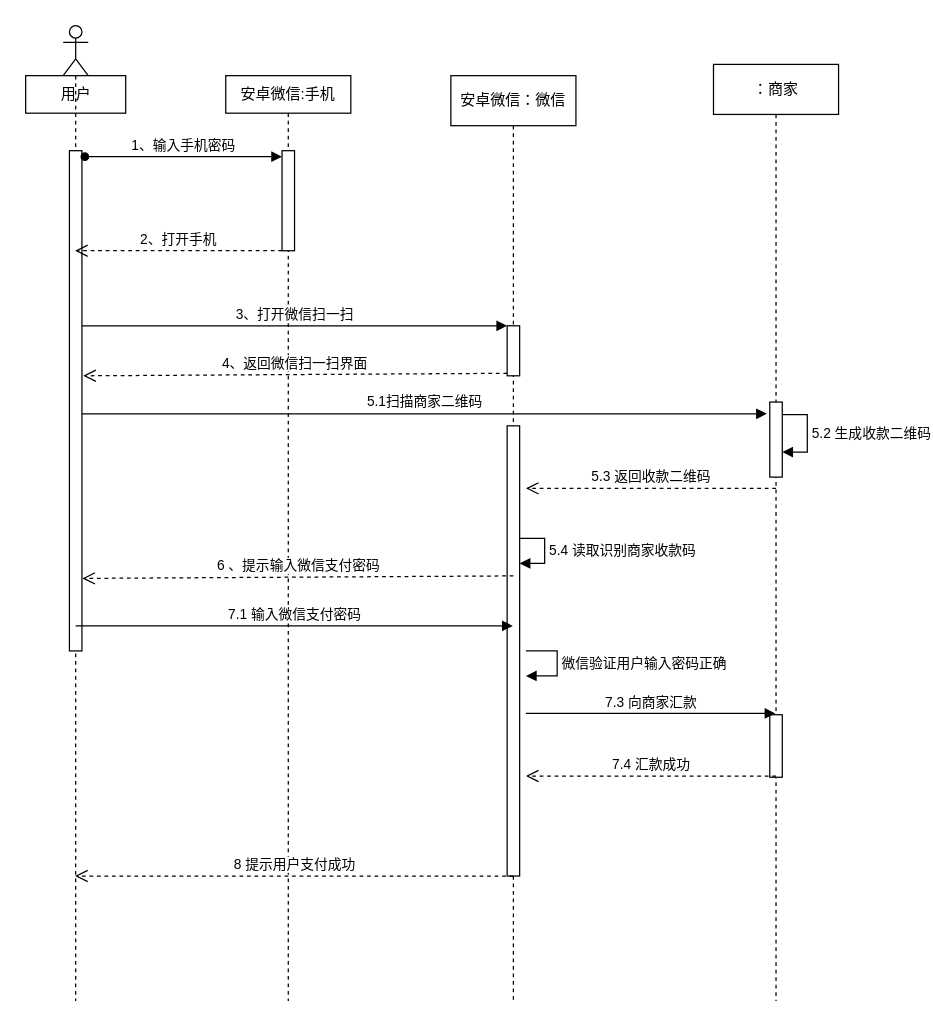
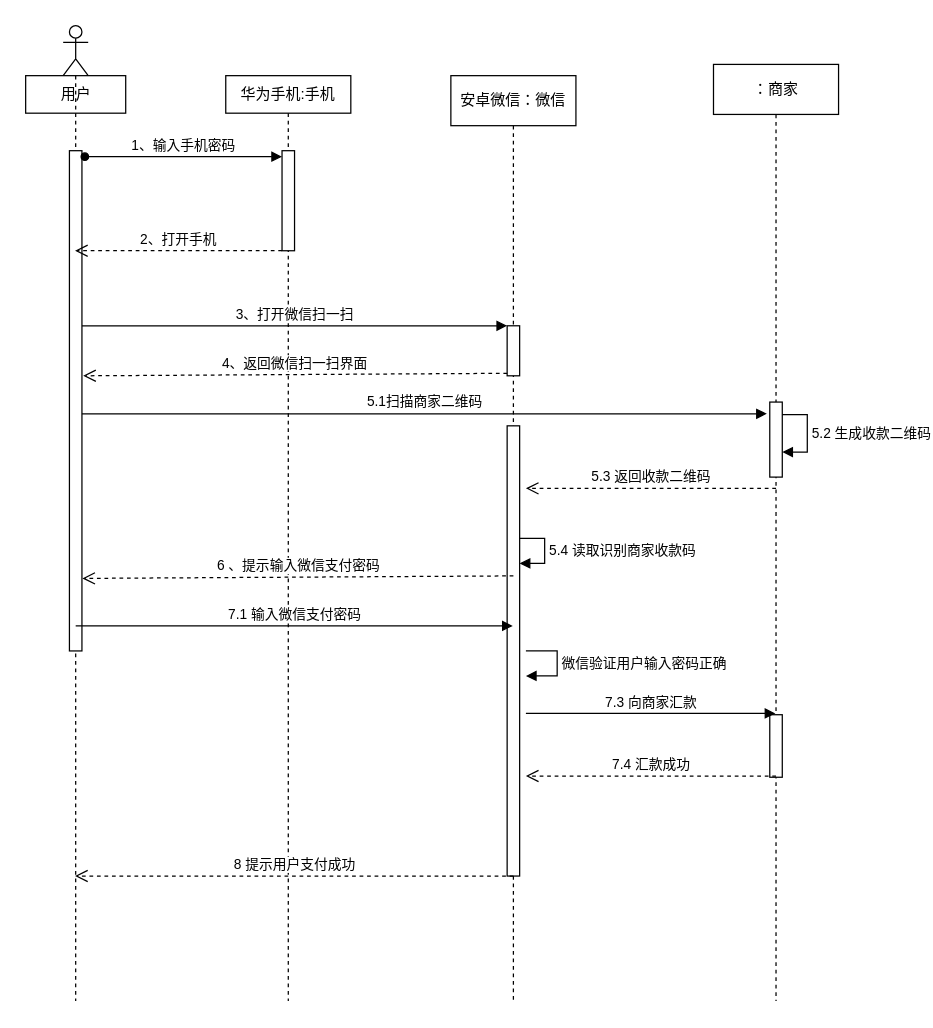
node "安卓微信:手机": label "安卓微信:手机" -> "华为手机:手机"
